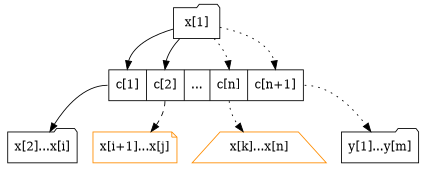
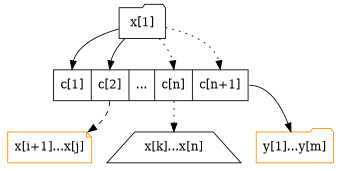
edge "c[1]" -> "y[1]...y[m]": style dotted -> solid
node "x[2]...x[i]": removed
node "x[k]...x[n]": color darkorange -> black
node "y[1]...y[m]": color black -> darkorange
